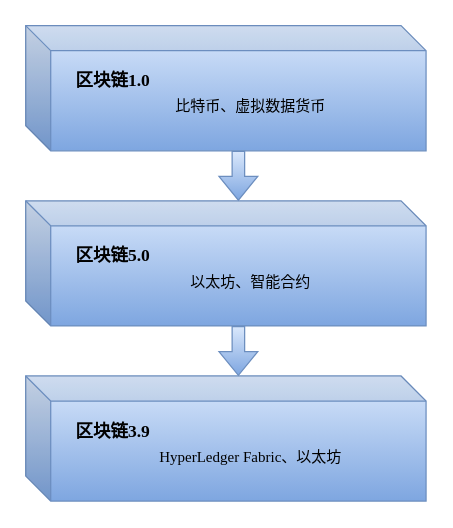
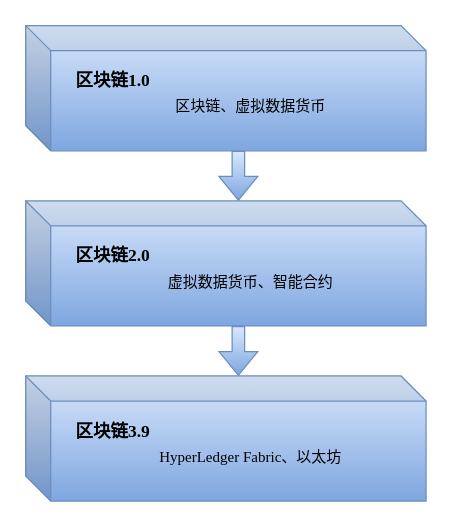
node "比特币、虚拟数据货币": label "比特币、虚拟数据货币" -> "区块链、虚拟数据货币"
node "区块链5.0": label "区块链5.0" -> "区块链2.0"
node "以太坊、智能合约": label "以太坊、智能合约" -> "虚拟数据货币、智能合约"
